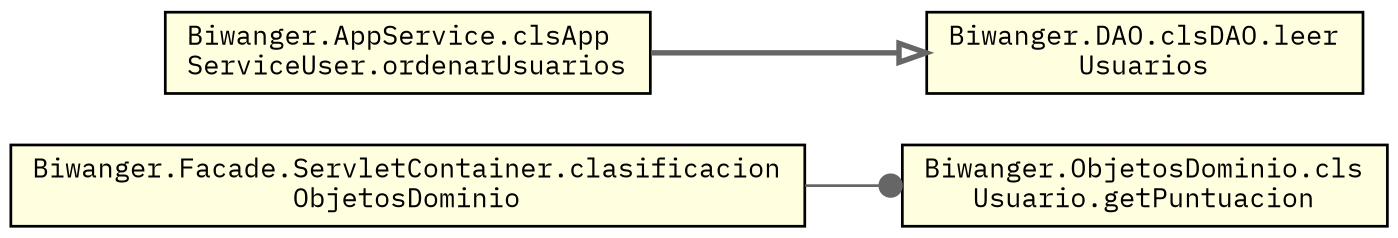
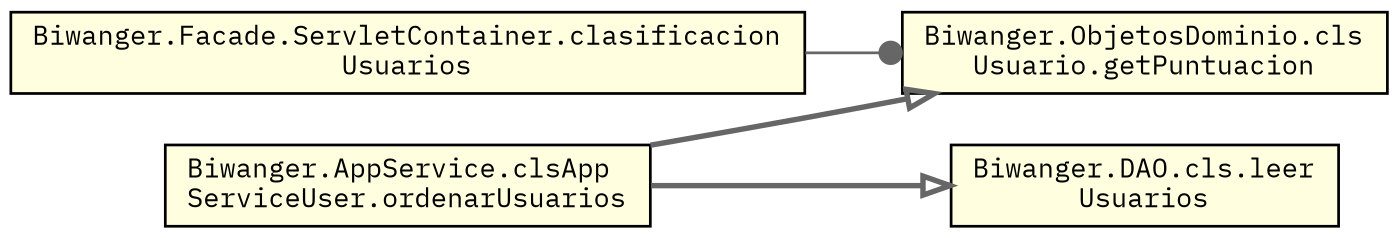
node "Biwanger.DAO.clsDAO.leer Usuarios": label "Biwanger.DAO.clsDAO.leer Usuarios" -> "Biwanger.DAO.cls.leer Usuarios"
edge "Biwanger.AppService.clsApp ServiceUser.ordenarUsuarios" -> "Biwanger.ObjetosDominio.cls Usuario.getPuntuacion": added
node "Biwanger.Facade.ServletContainer.clasificacion ObjetosDominio": label "Biwanger.Facade.ServletContainer.clasificacion ObjetosDominio" -> "Biwanger.Facade.ServletContainer.clasificacion Usuarios"
